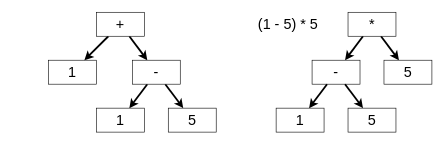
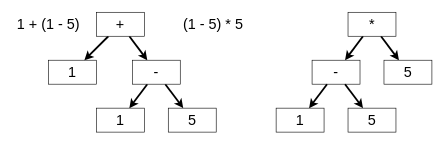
node "1 + (1 - 5)": added
node "(1 - 5) * 5": moved (288, 24) -> (213, 24)
